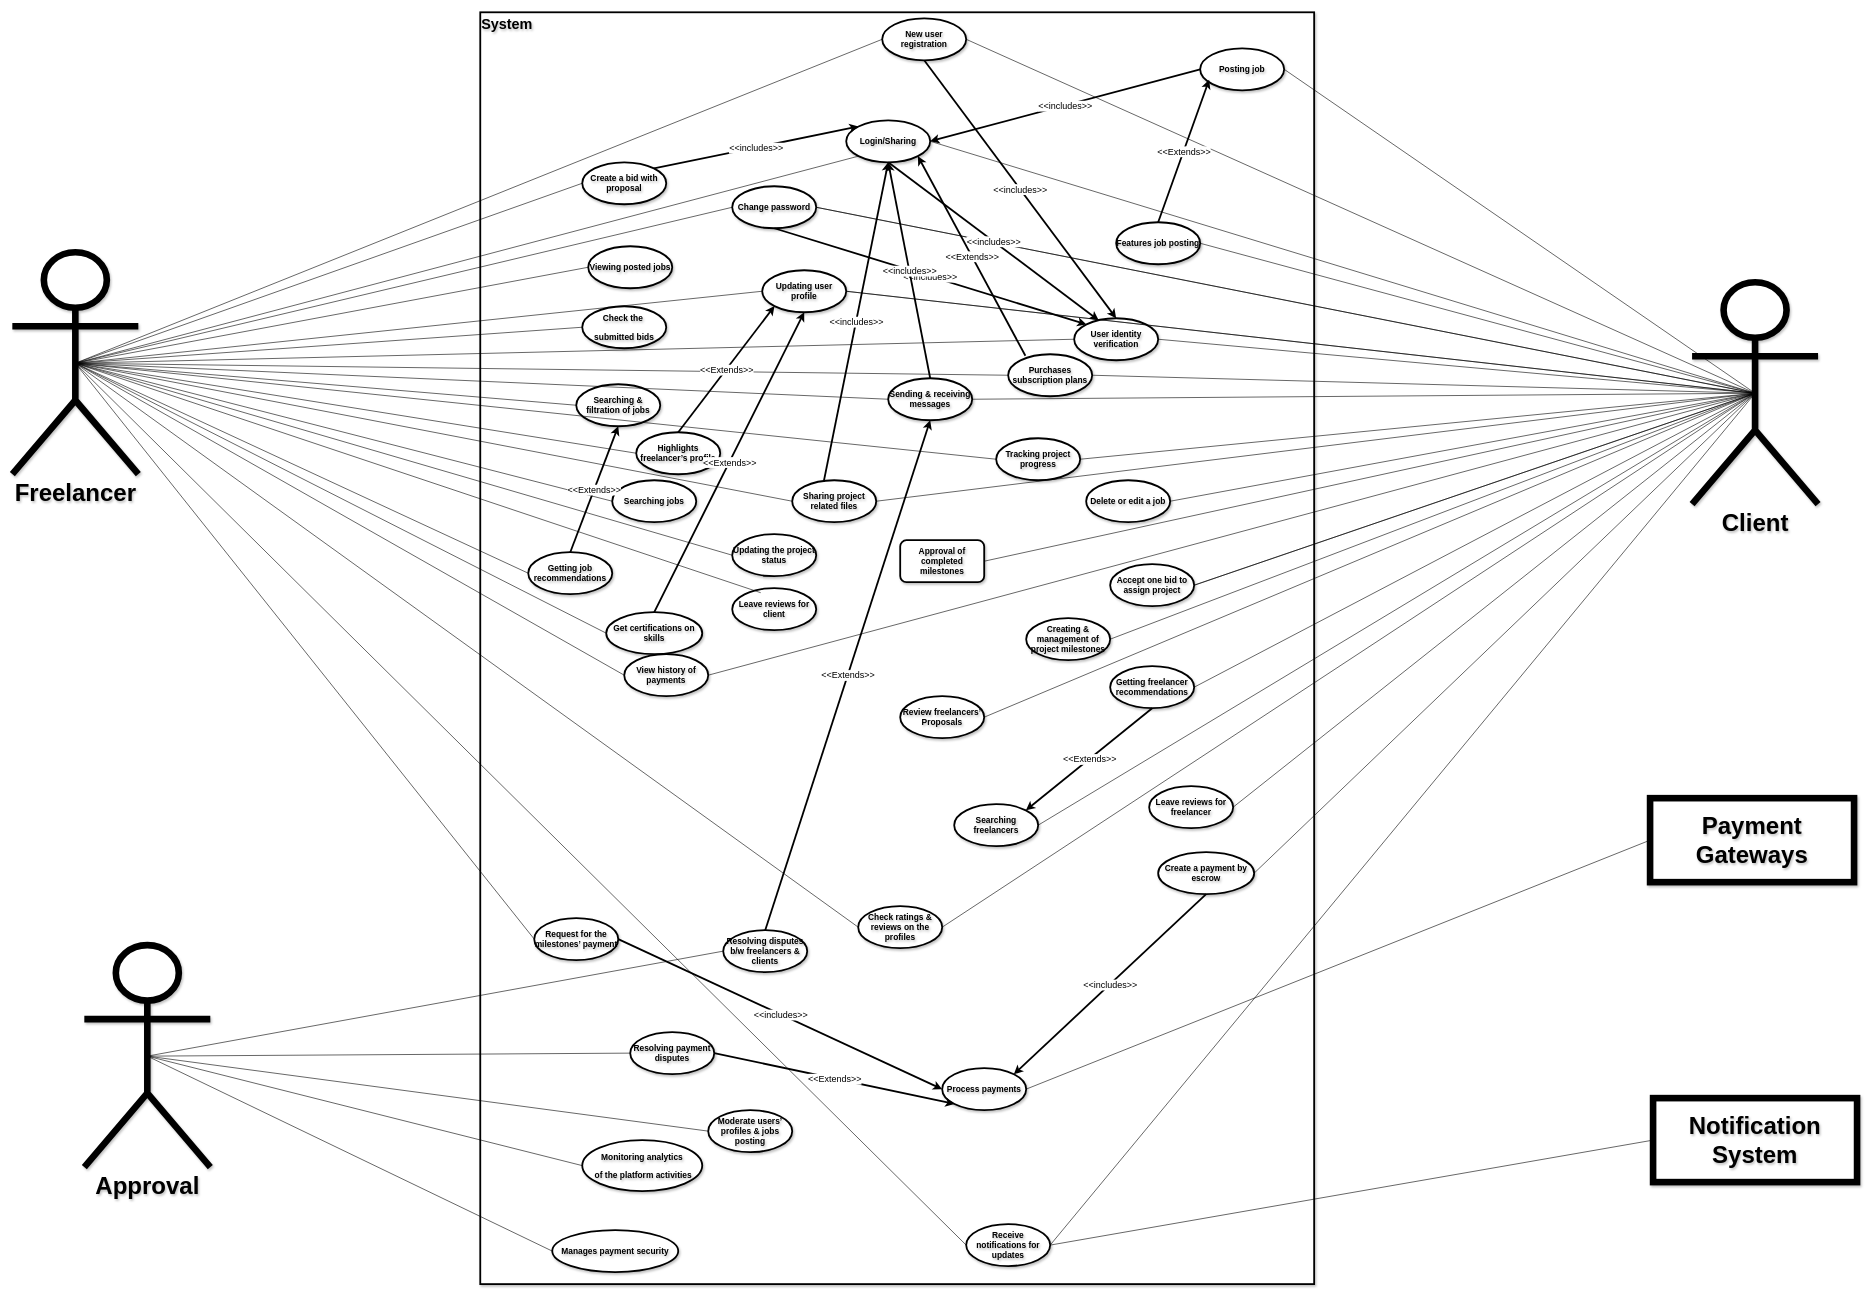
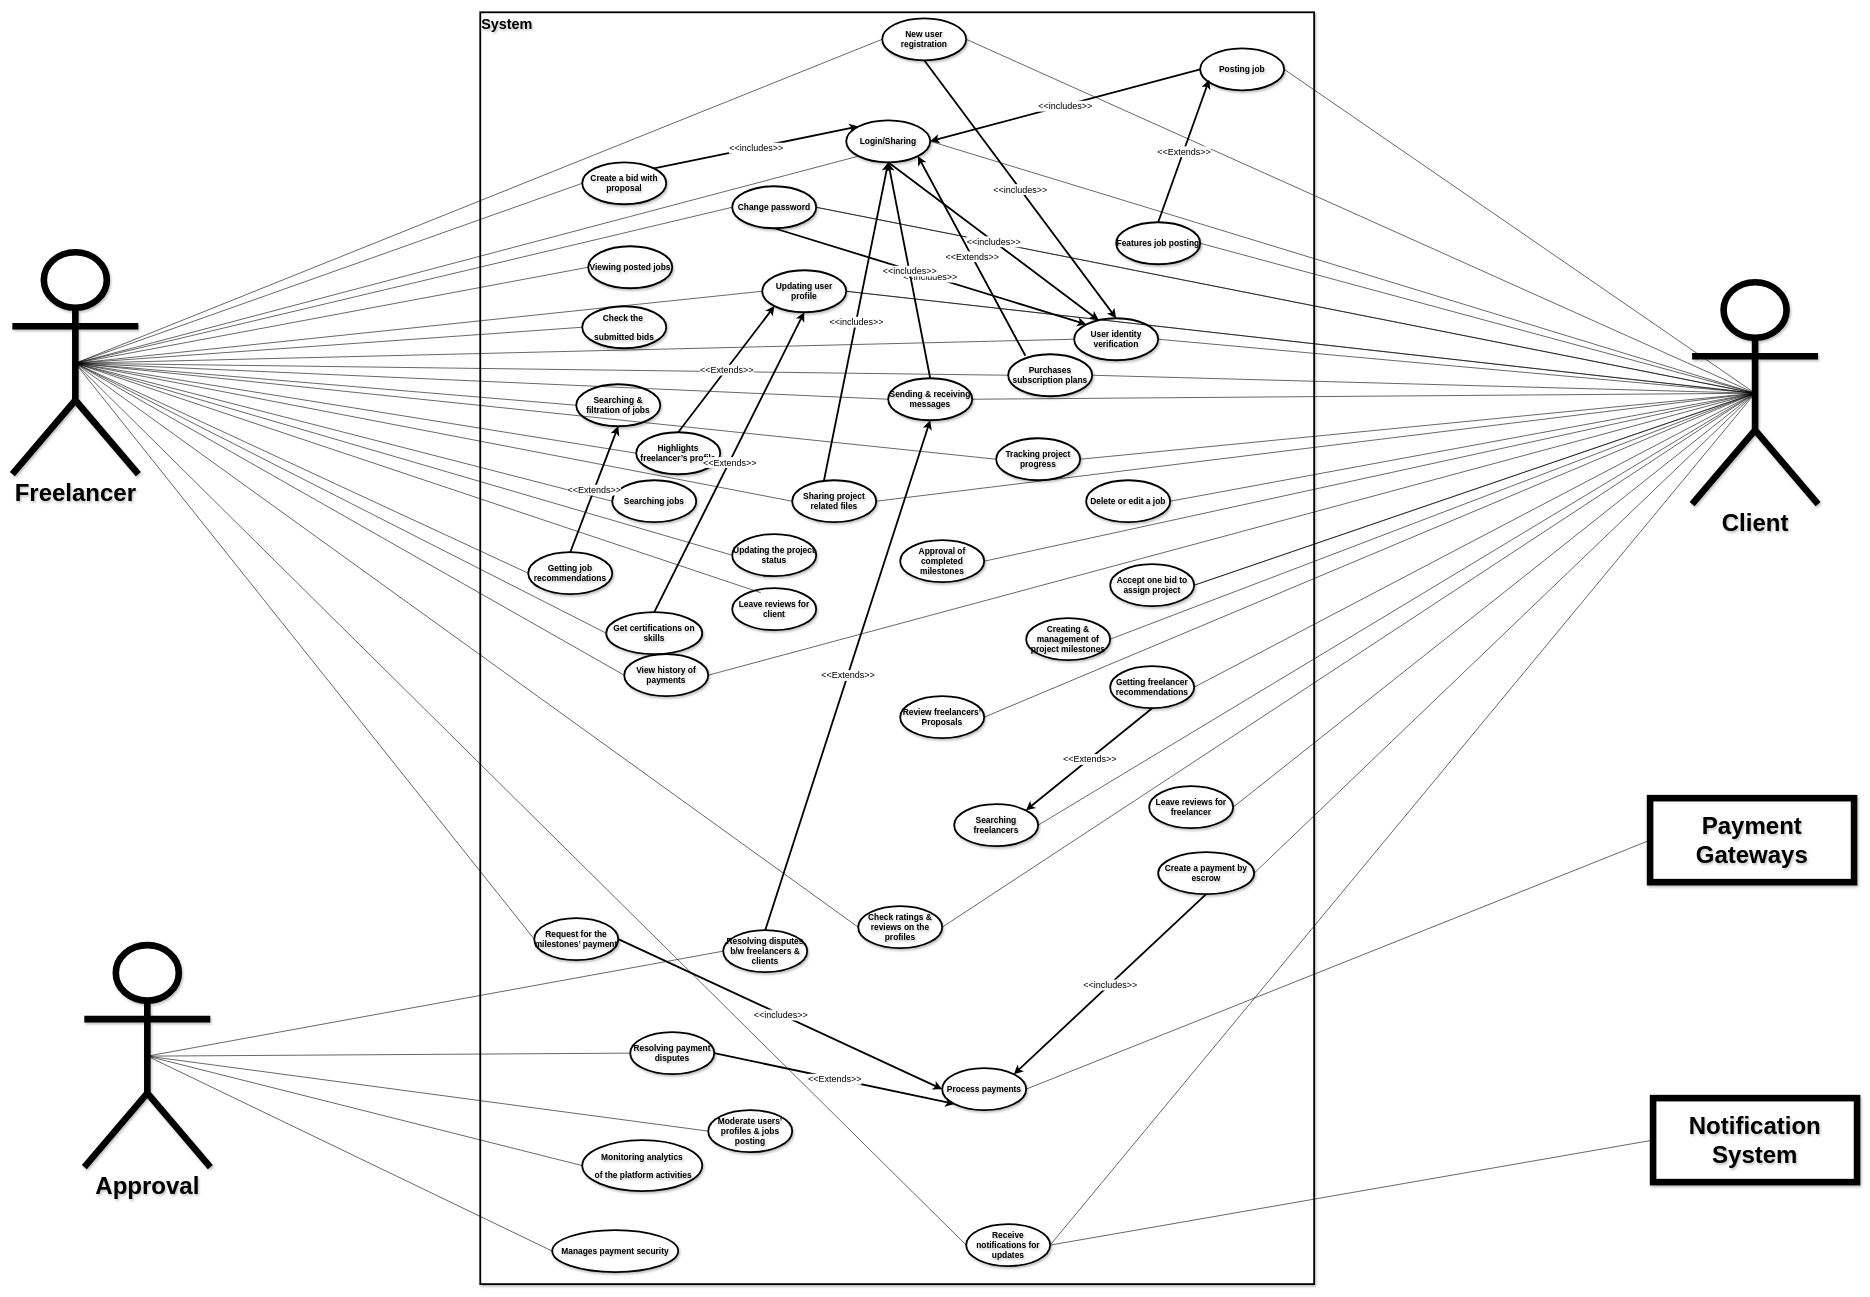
node "Approval of completed milestones": shape rounded rectangle -> ellipse
